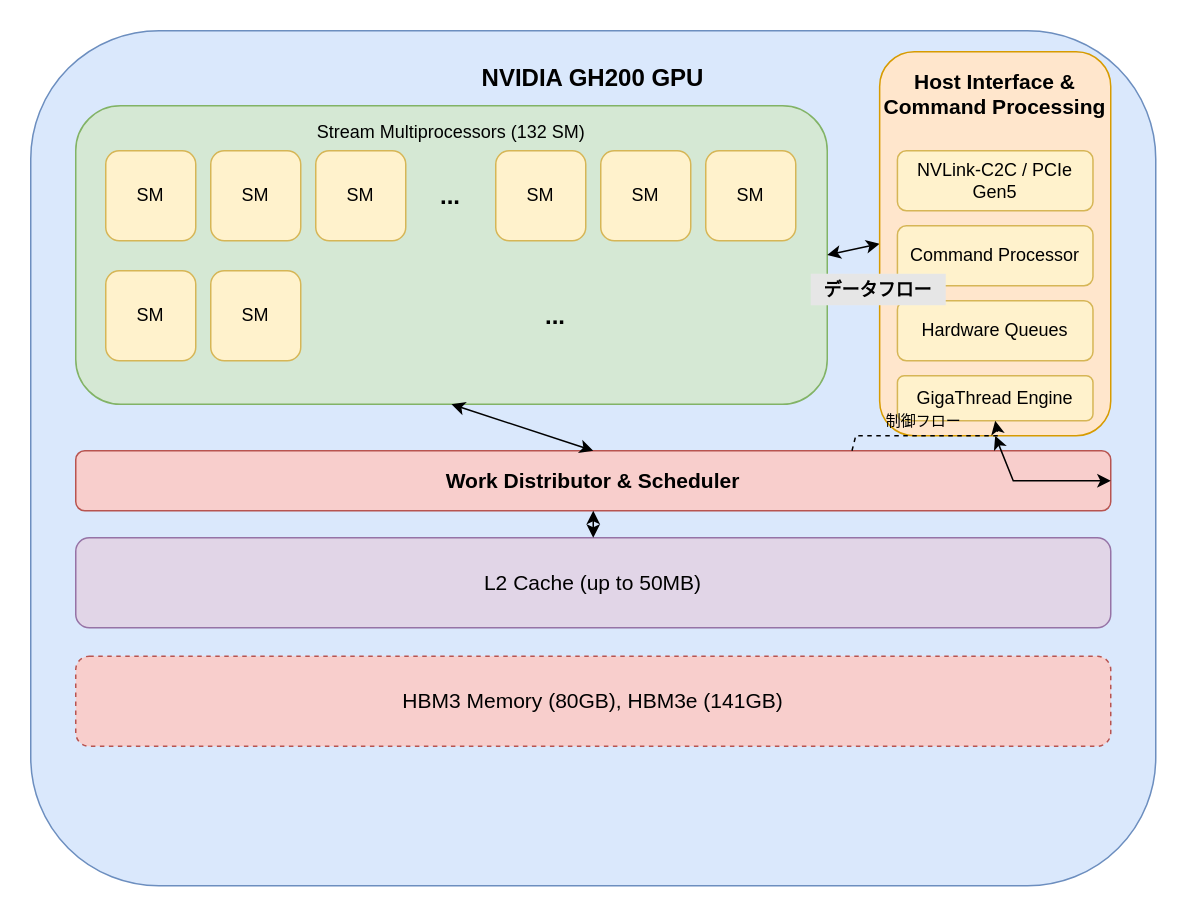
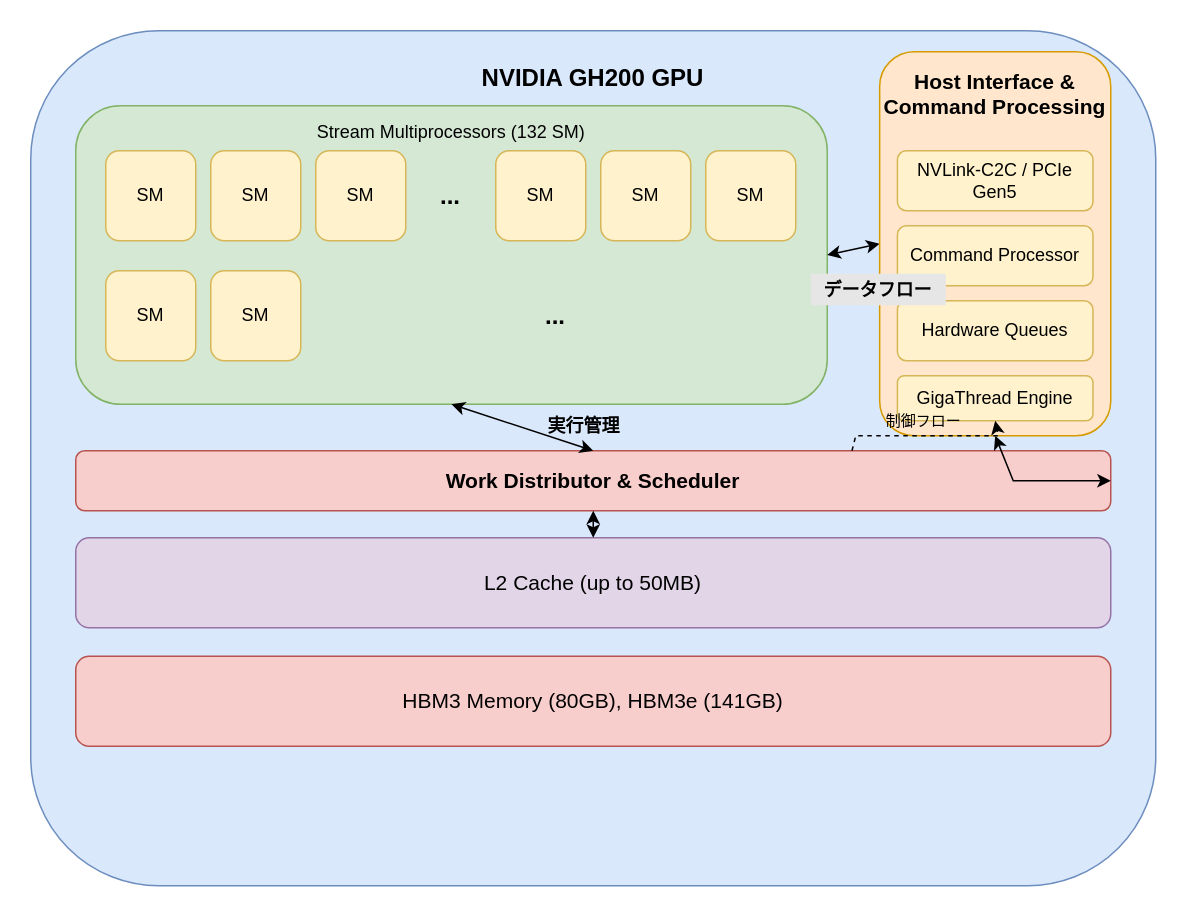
node "実行管理": added
node "HBM3 Memory (80GB), HBM3e (141GB)": style dashed -> solid
